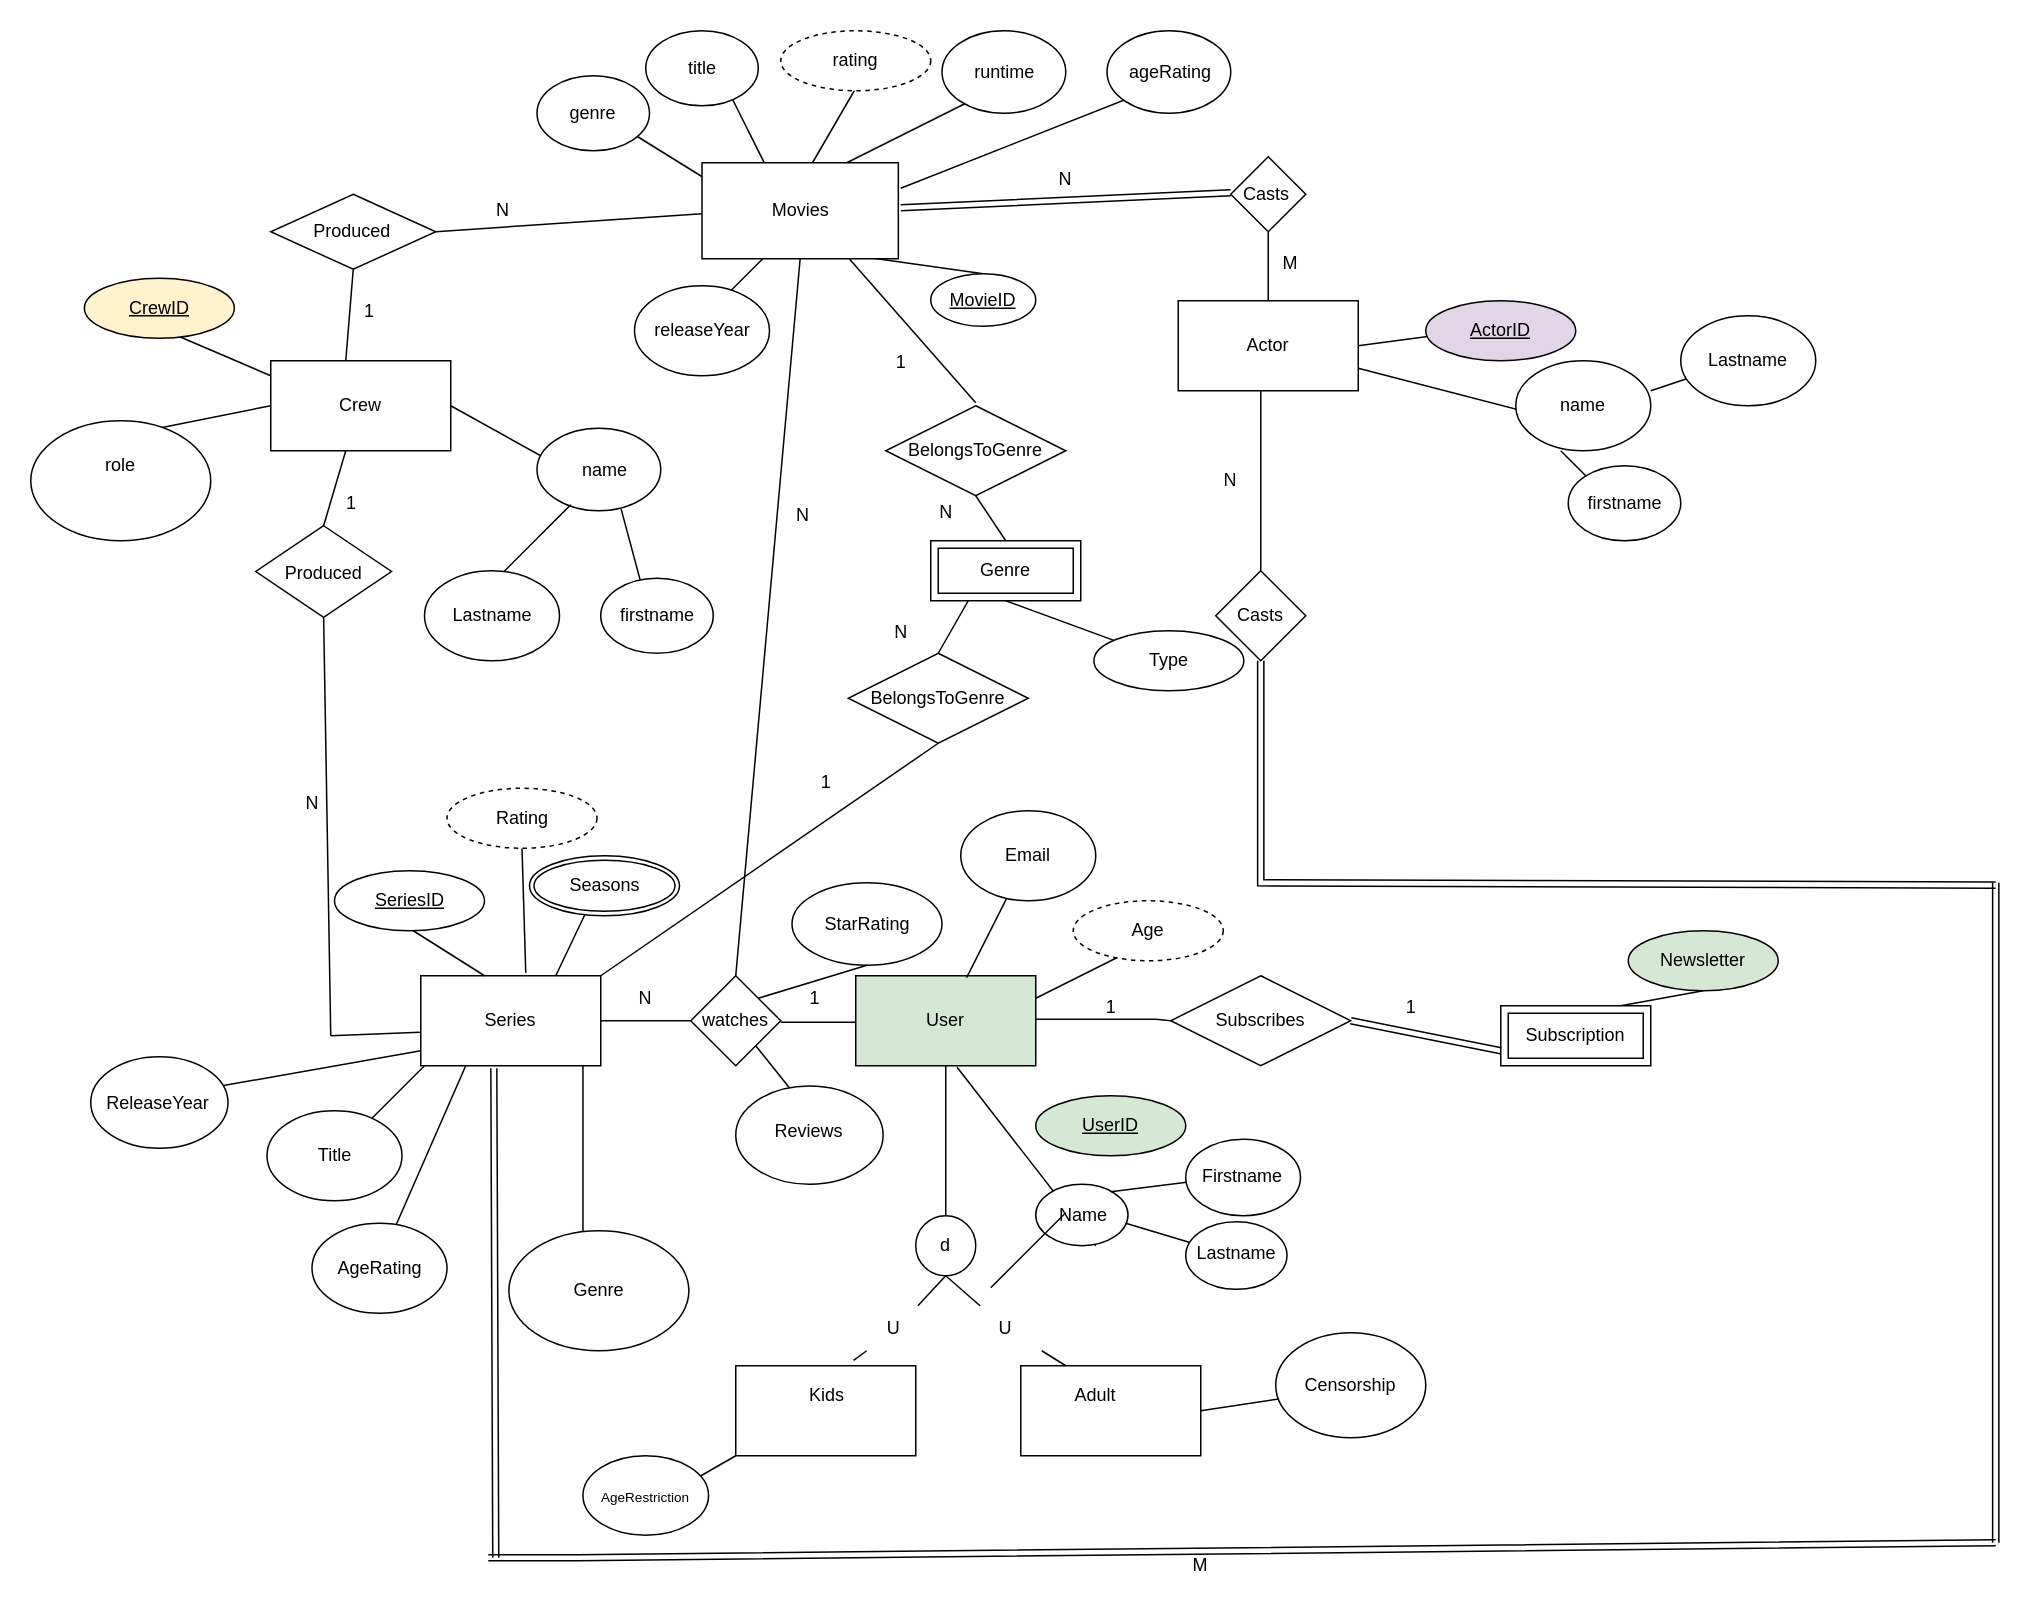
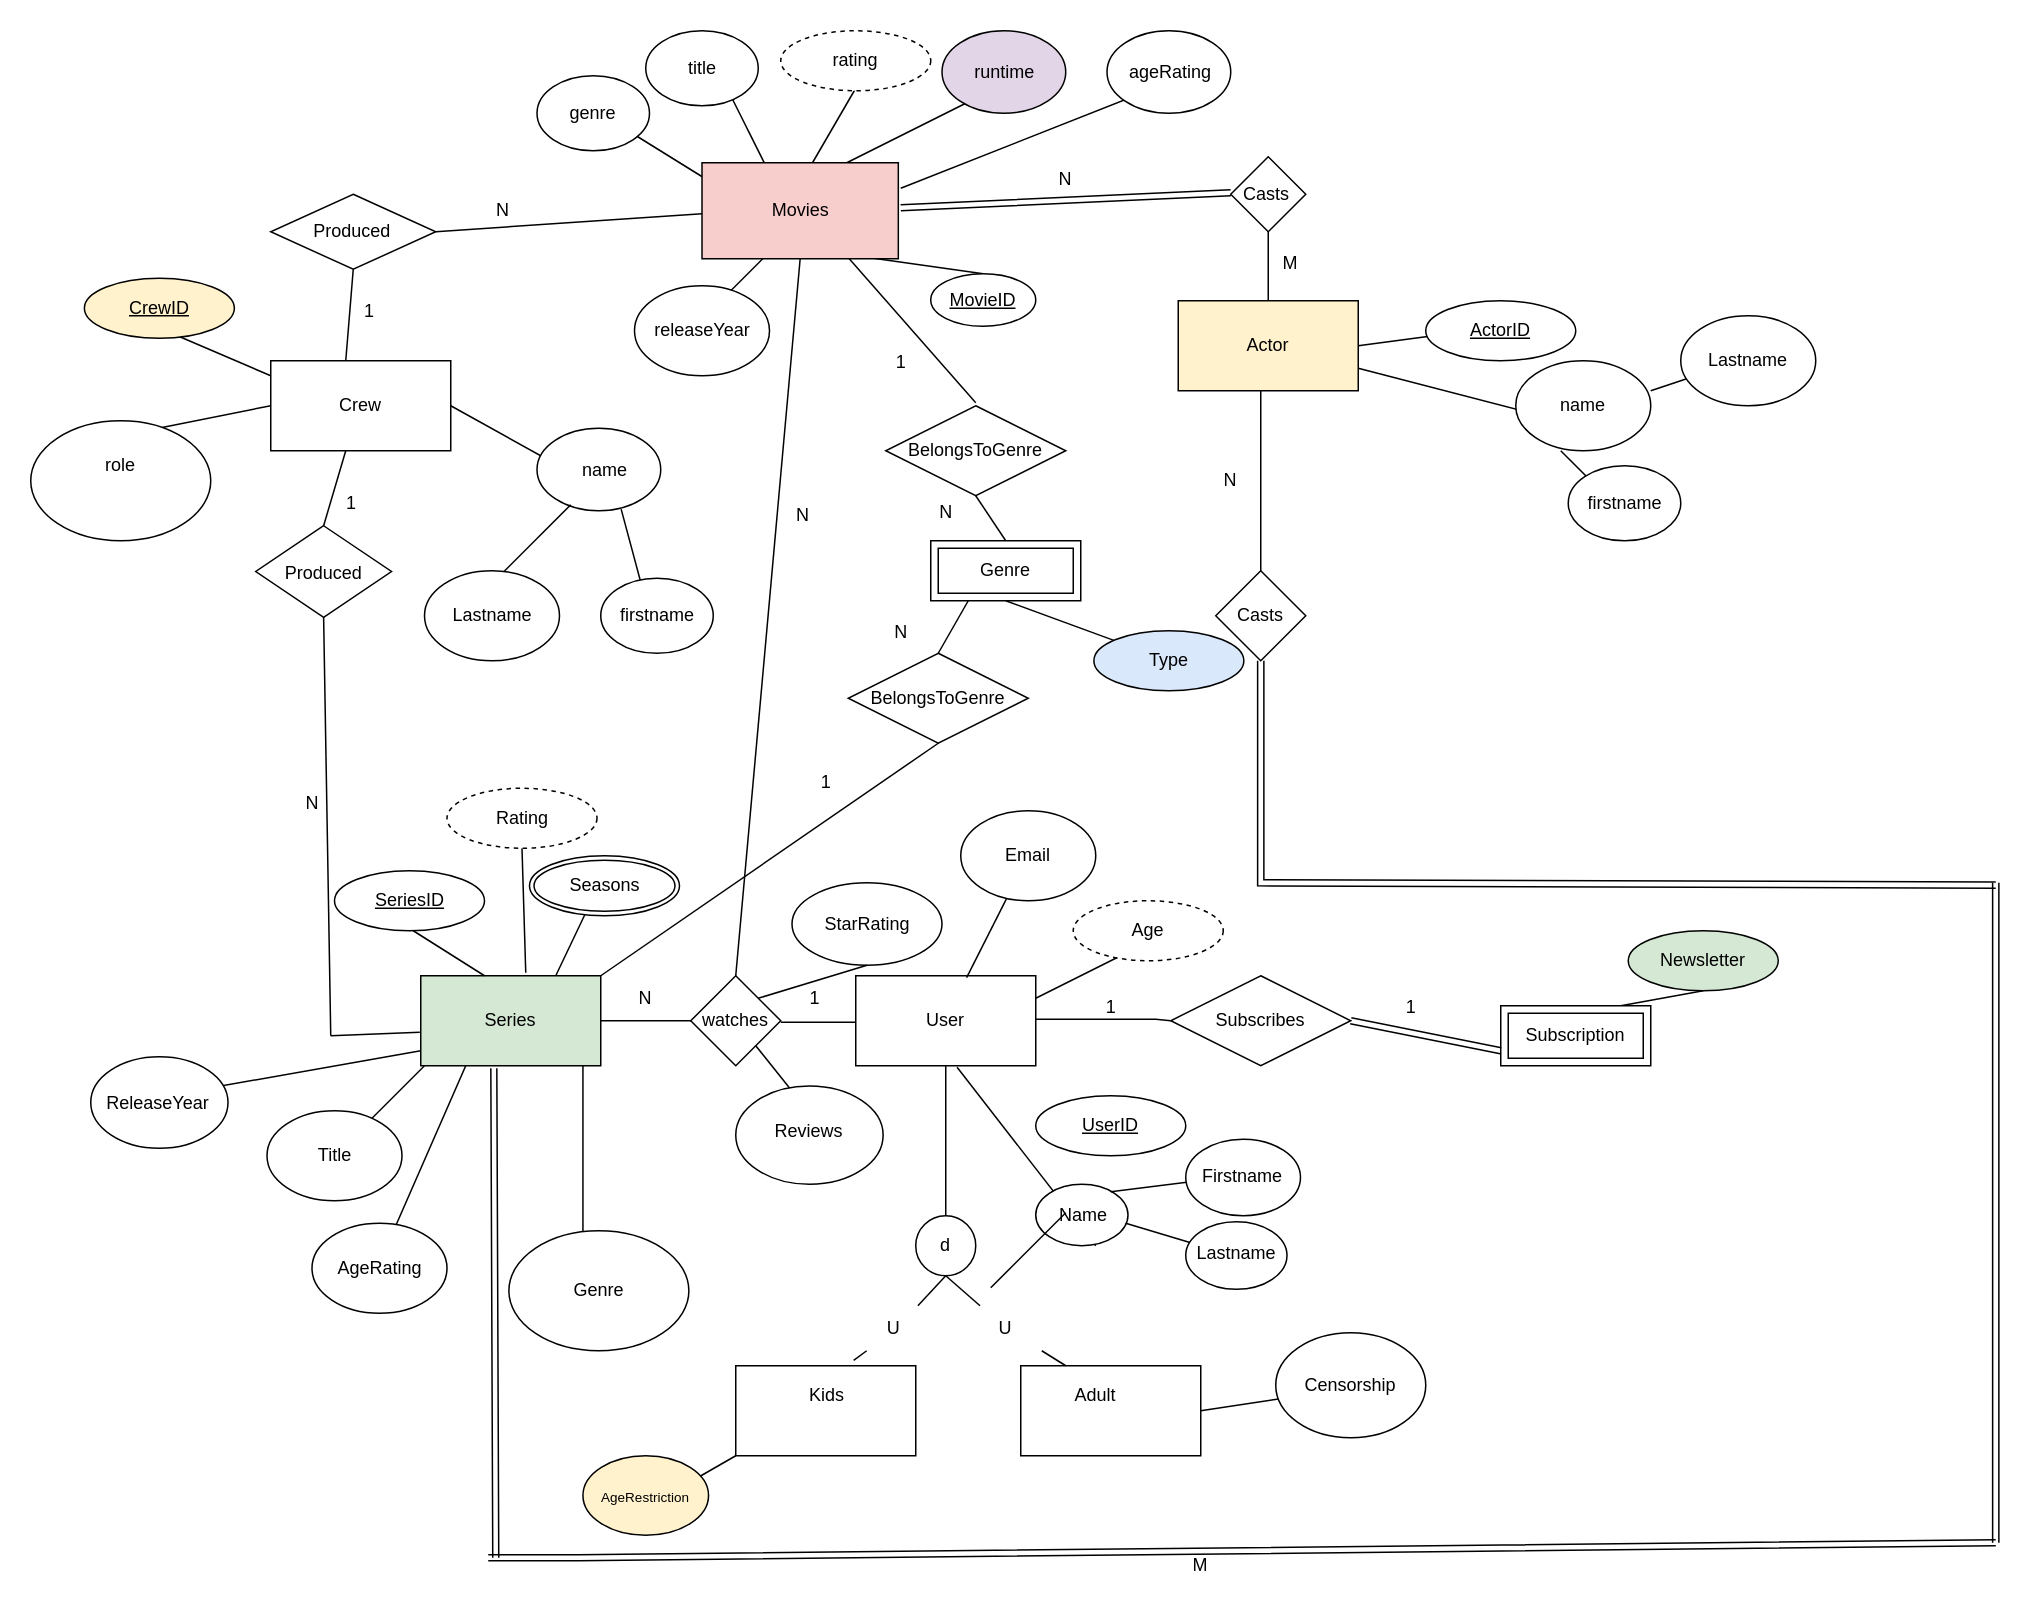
node "runtime": fillcolor #ffffff -> #e1d5e7
node "Movies": fillcolor #ffffff -> #f8cecc
node "ActorID": fillcolor #e1d5e7 -> #ffffff
node "Actor": fillcolor #ffffff -> #fff2cc
node "Type": fillcolor #ffffff -> #dae8fc
node "Series": fillcolor #ffffff -> #d5e8d4
node "User": fillcolor #d5e8d4 -> #ffffff
node "UserID": fillcolor #d5e8d4 -> #ffffff
node "AgeRestriction": fillcolor #ffffff -> #fff2cc
